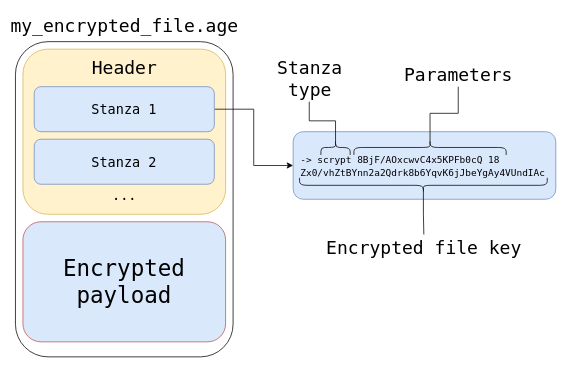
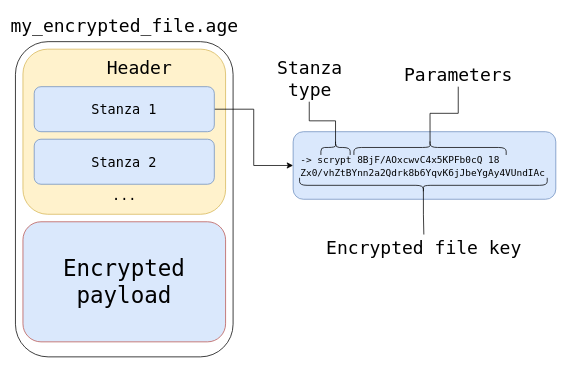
node "Header": moved (124, 68) -> (139, 68)
